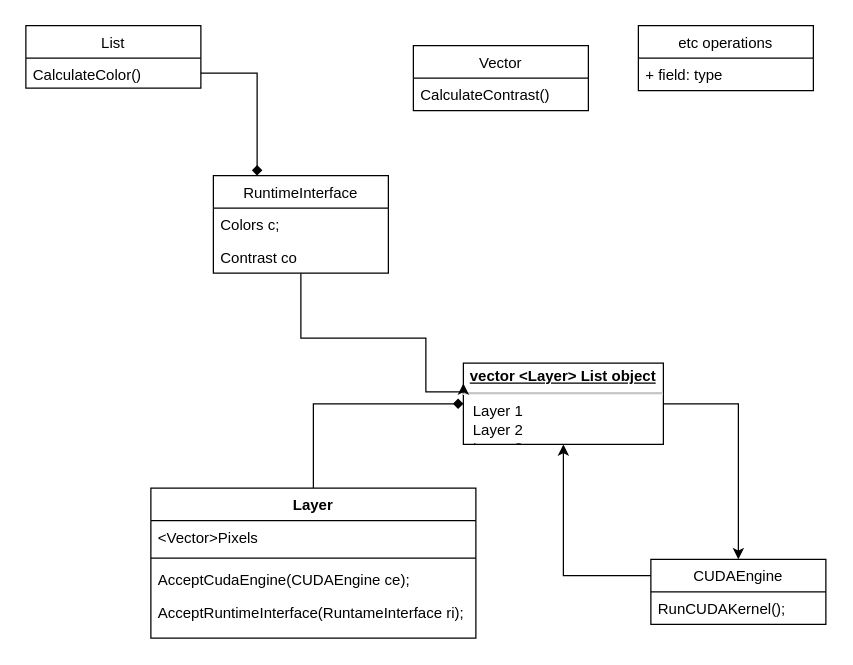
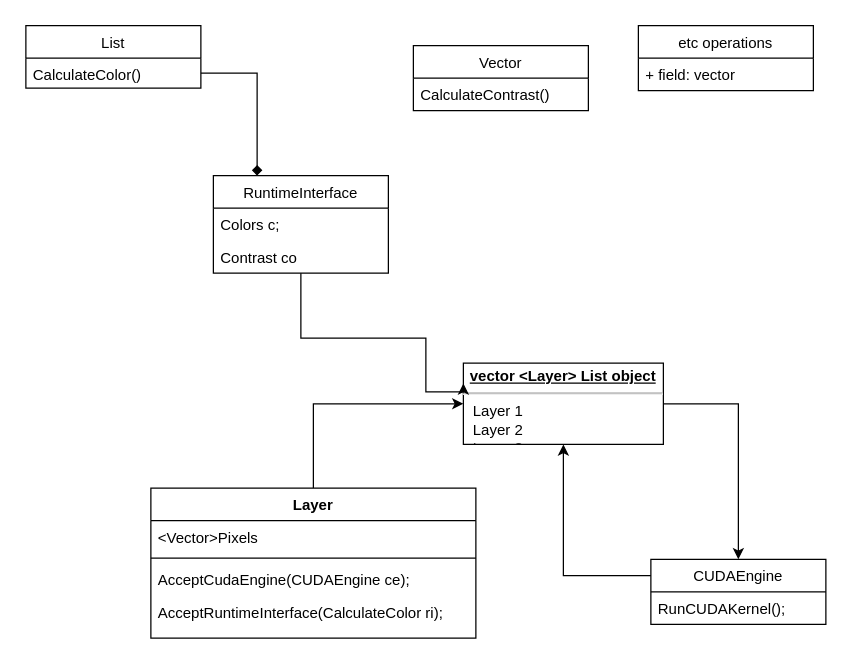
node "+ field: type": label "+ field: type" -> "+ field: vector"
edge "Layer" -> "vector <Layer> List object Layer 1 Layer 2 Layer 3": arrowhead diamond -> classic
node "AcceptRuntimeInterface(RuntameInterface ri);": label "AcceptRuntimeInterface(RuntameInterface ri);" -> "AcceptRuntimeInterface(CalculateColor ri);"
